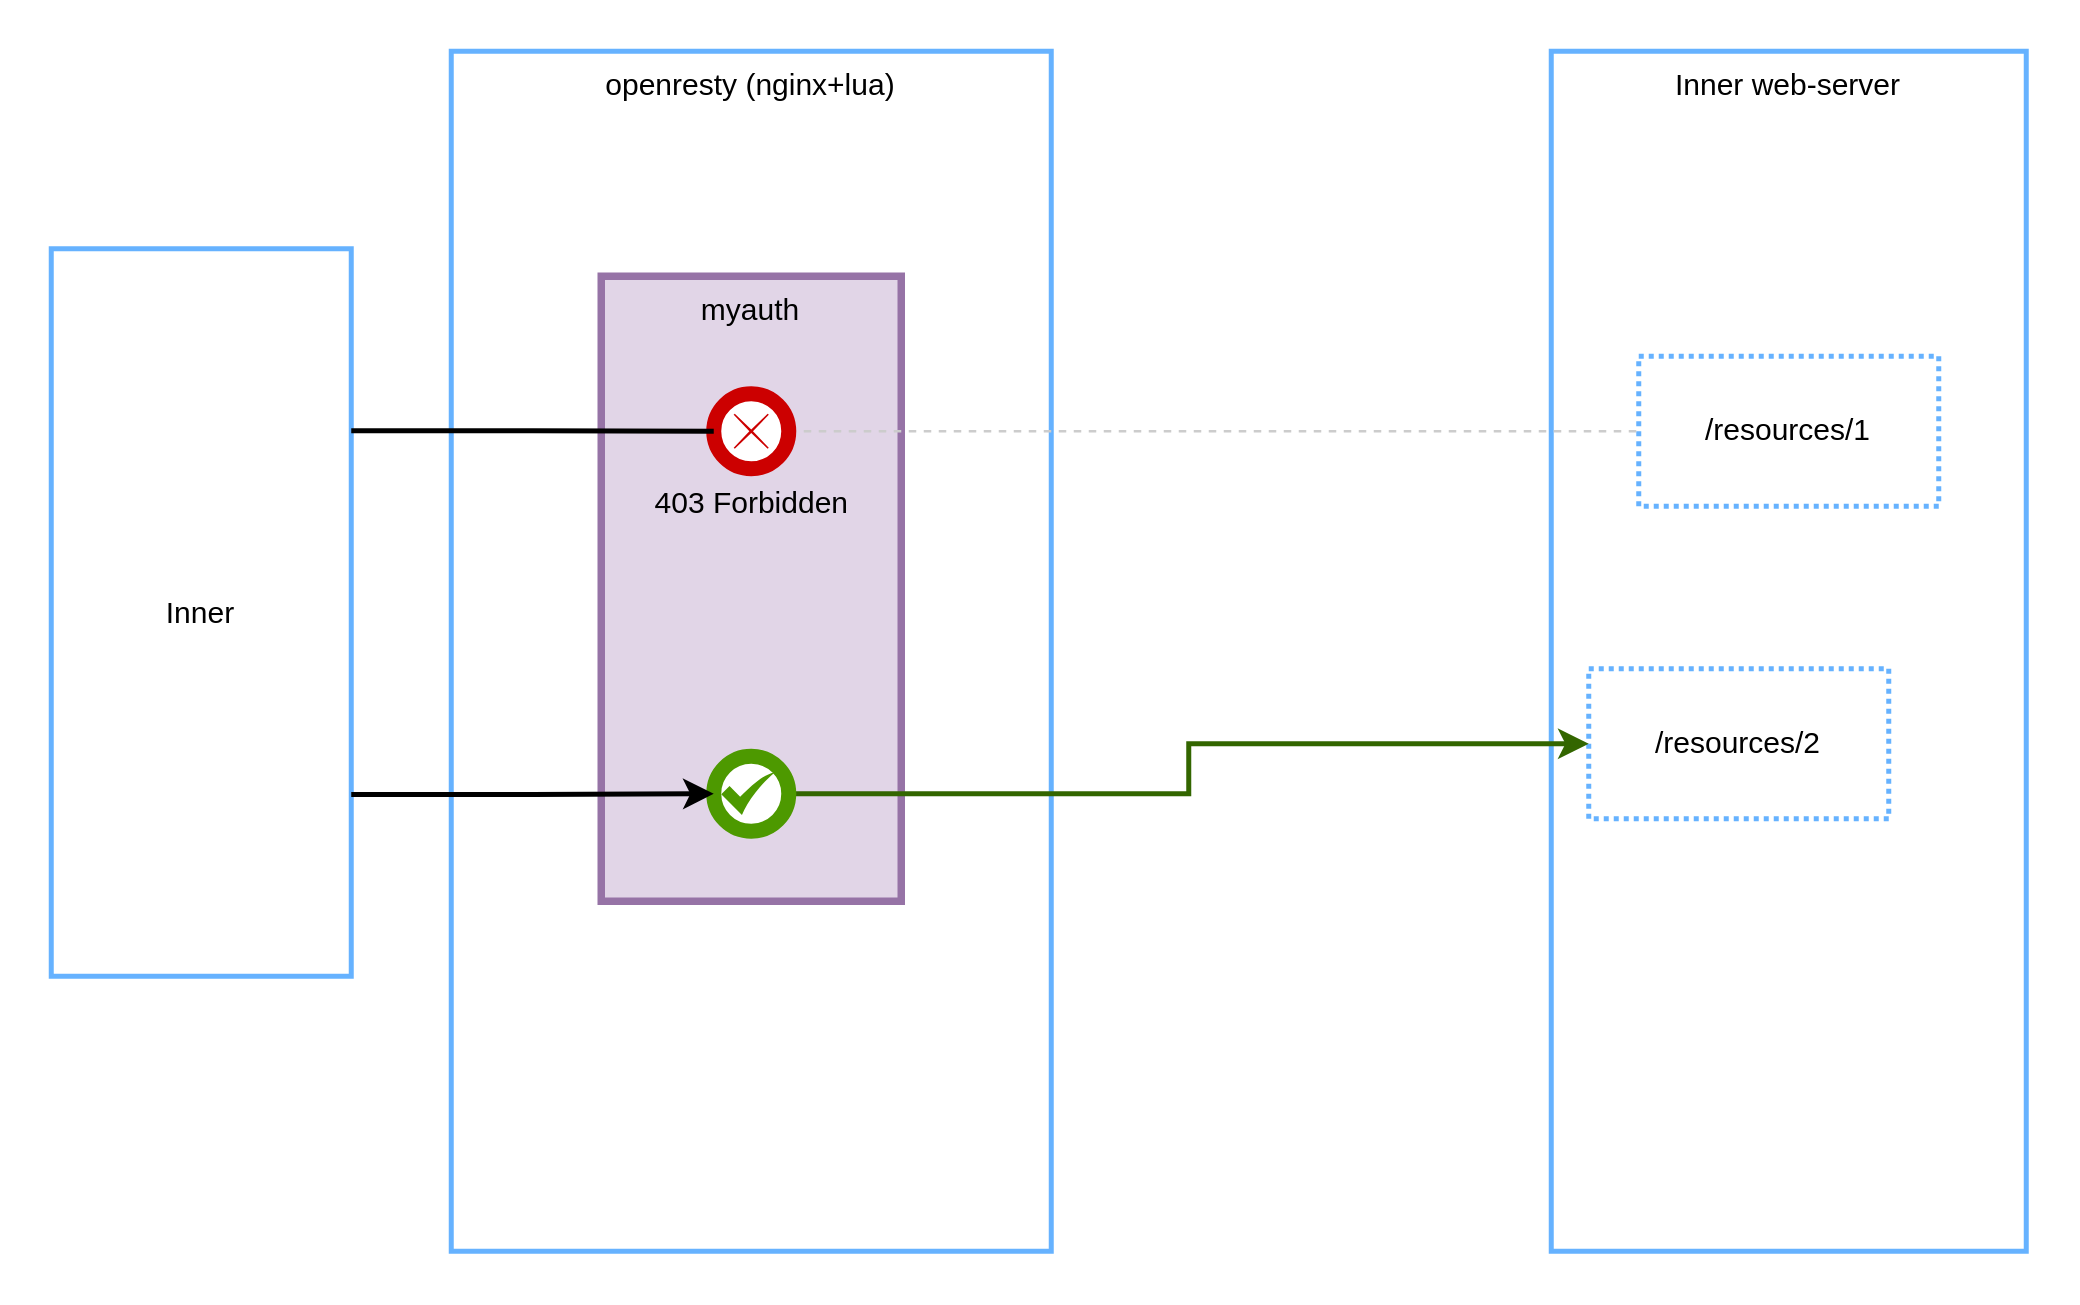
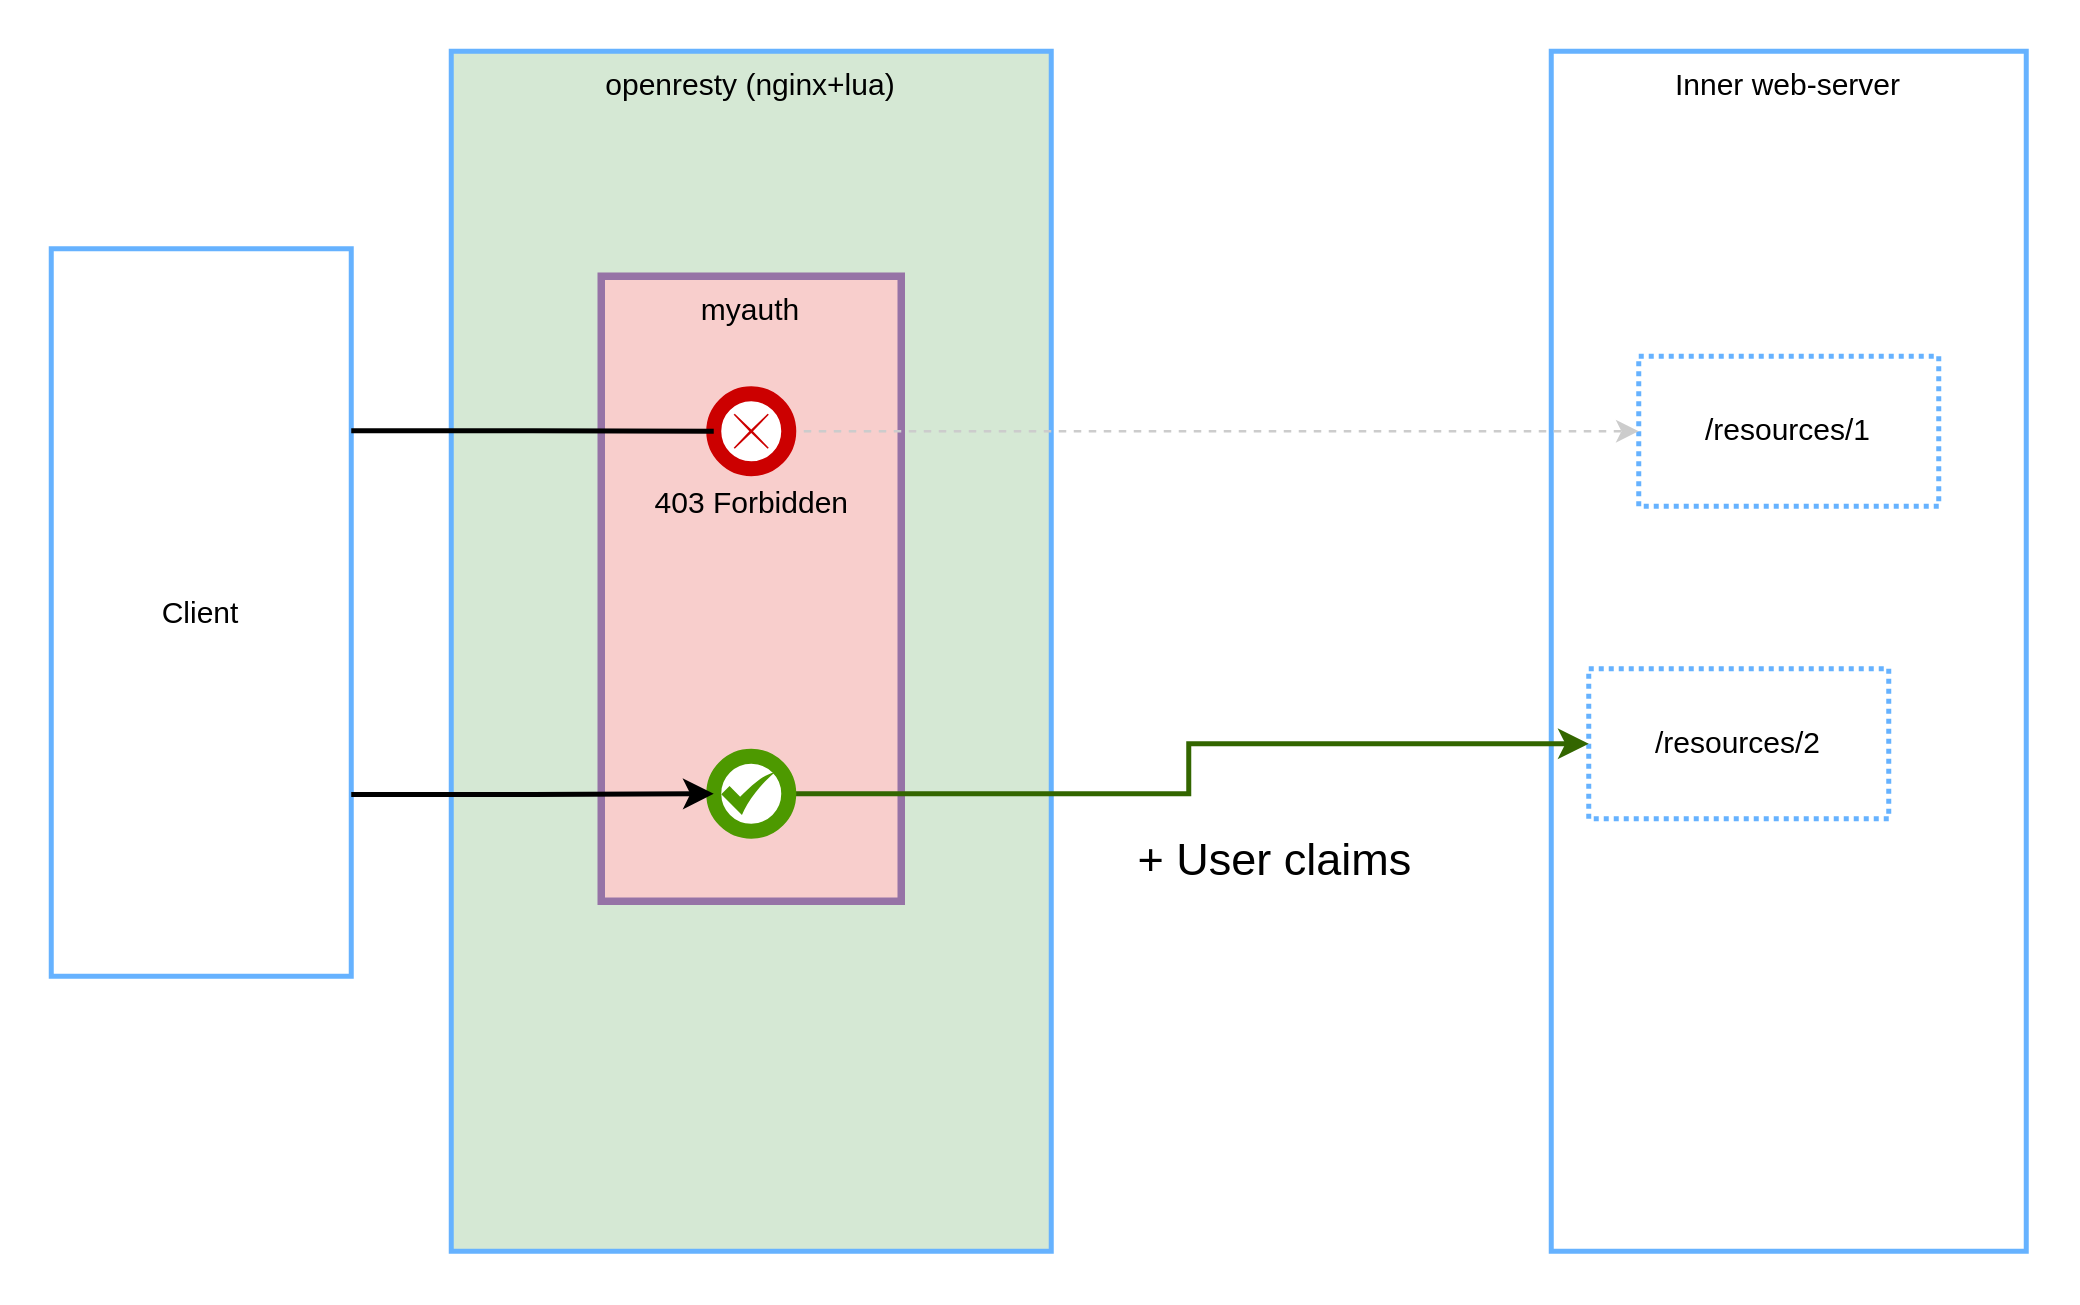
node "openresty (nginx+lua)": fillcolor #ffffff -> #d5e8d4
edge "403 Forbidden" -- "/resources/1": arrowhead none -> classic
node "myauth": fillcolor #e1d5e7 -> #f8cecc
node "Inner": label "Inner" -> "Client"
node "+ User claims": added
